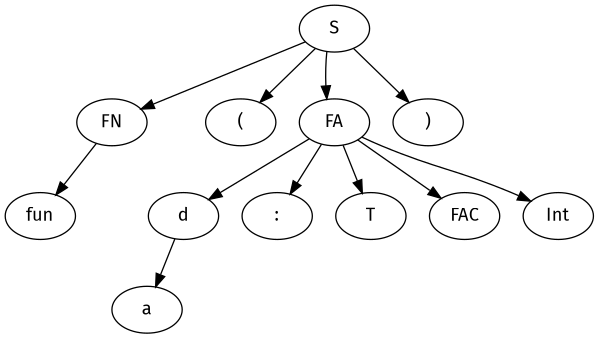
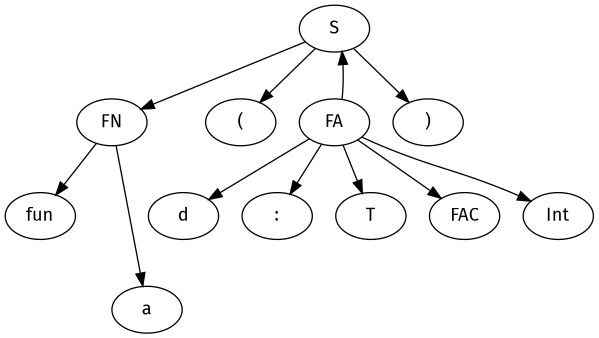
edge "S" -> "FA": reversed
edge "d" -> "a": now "FN" -> "a"
